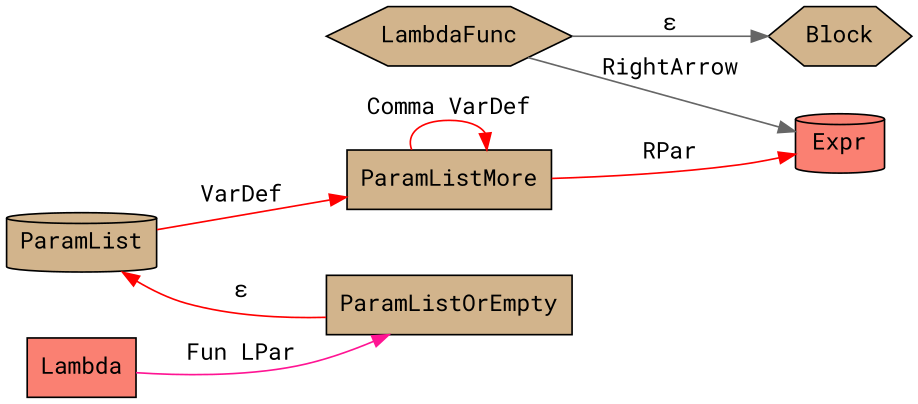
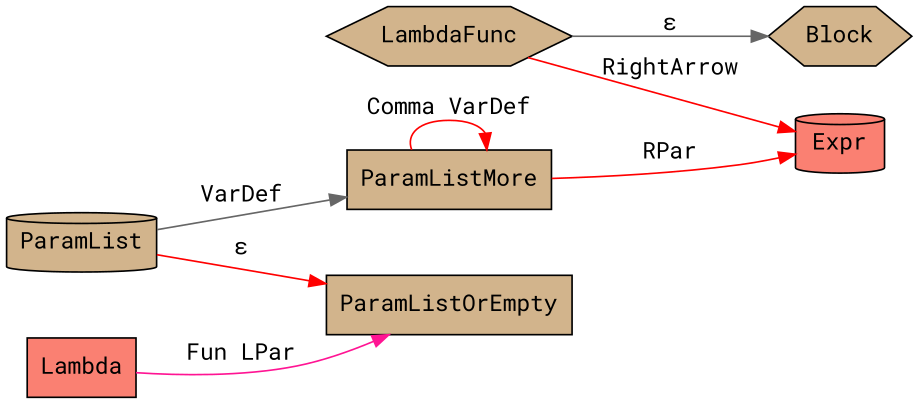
edge "LambdaFunc" -> "Expr": color gray40 -> red
edge "ParamList" -> "ParamListMore": color red -> gray40
edge "ParamListOrEmpty" -> "ParamList": reversed
